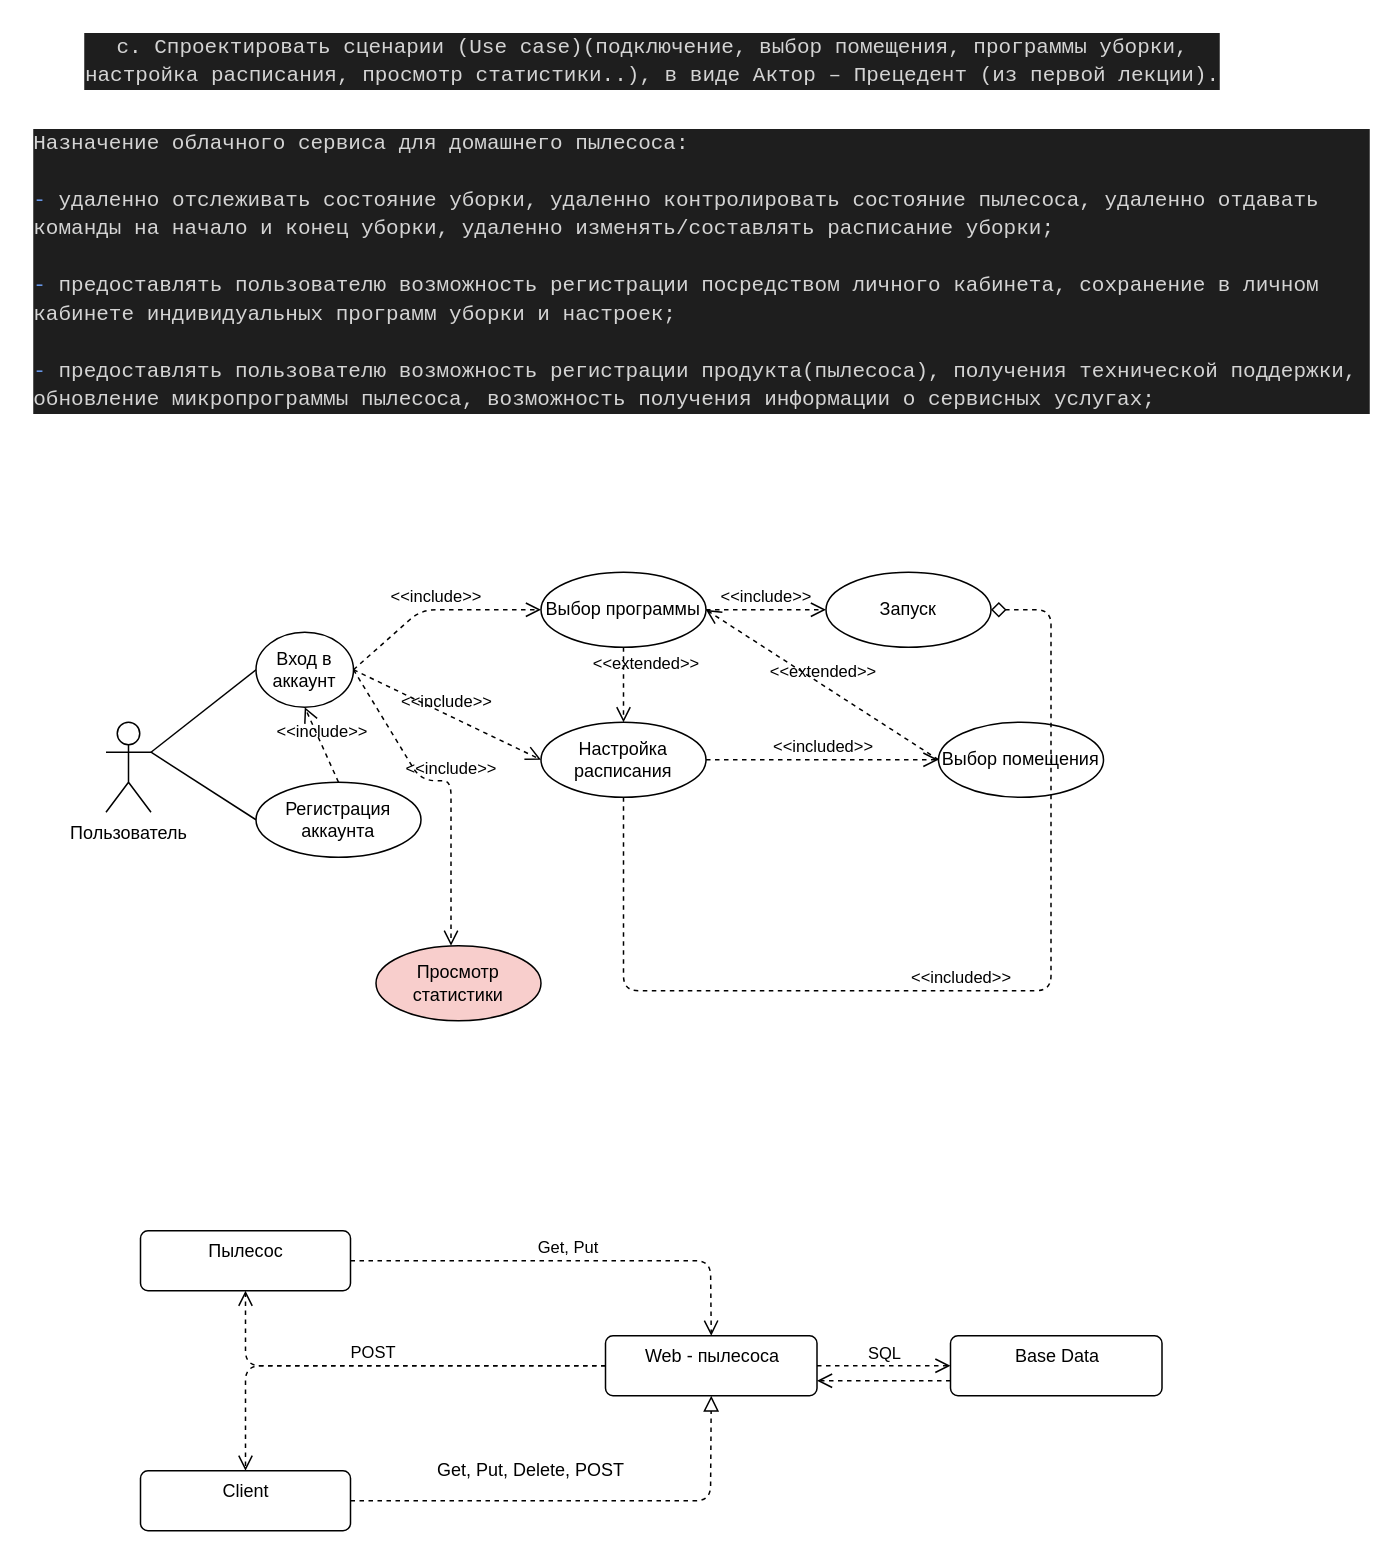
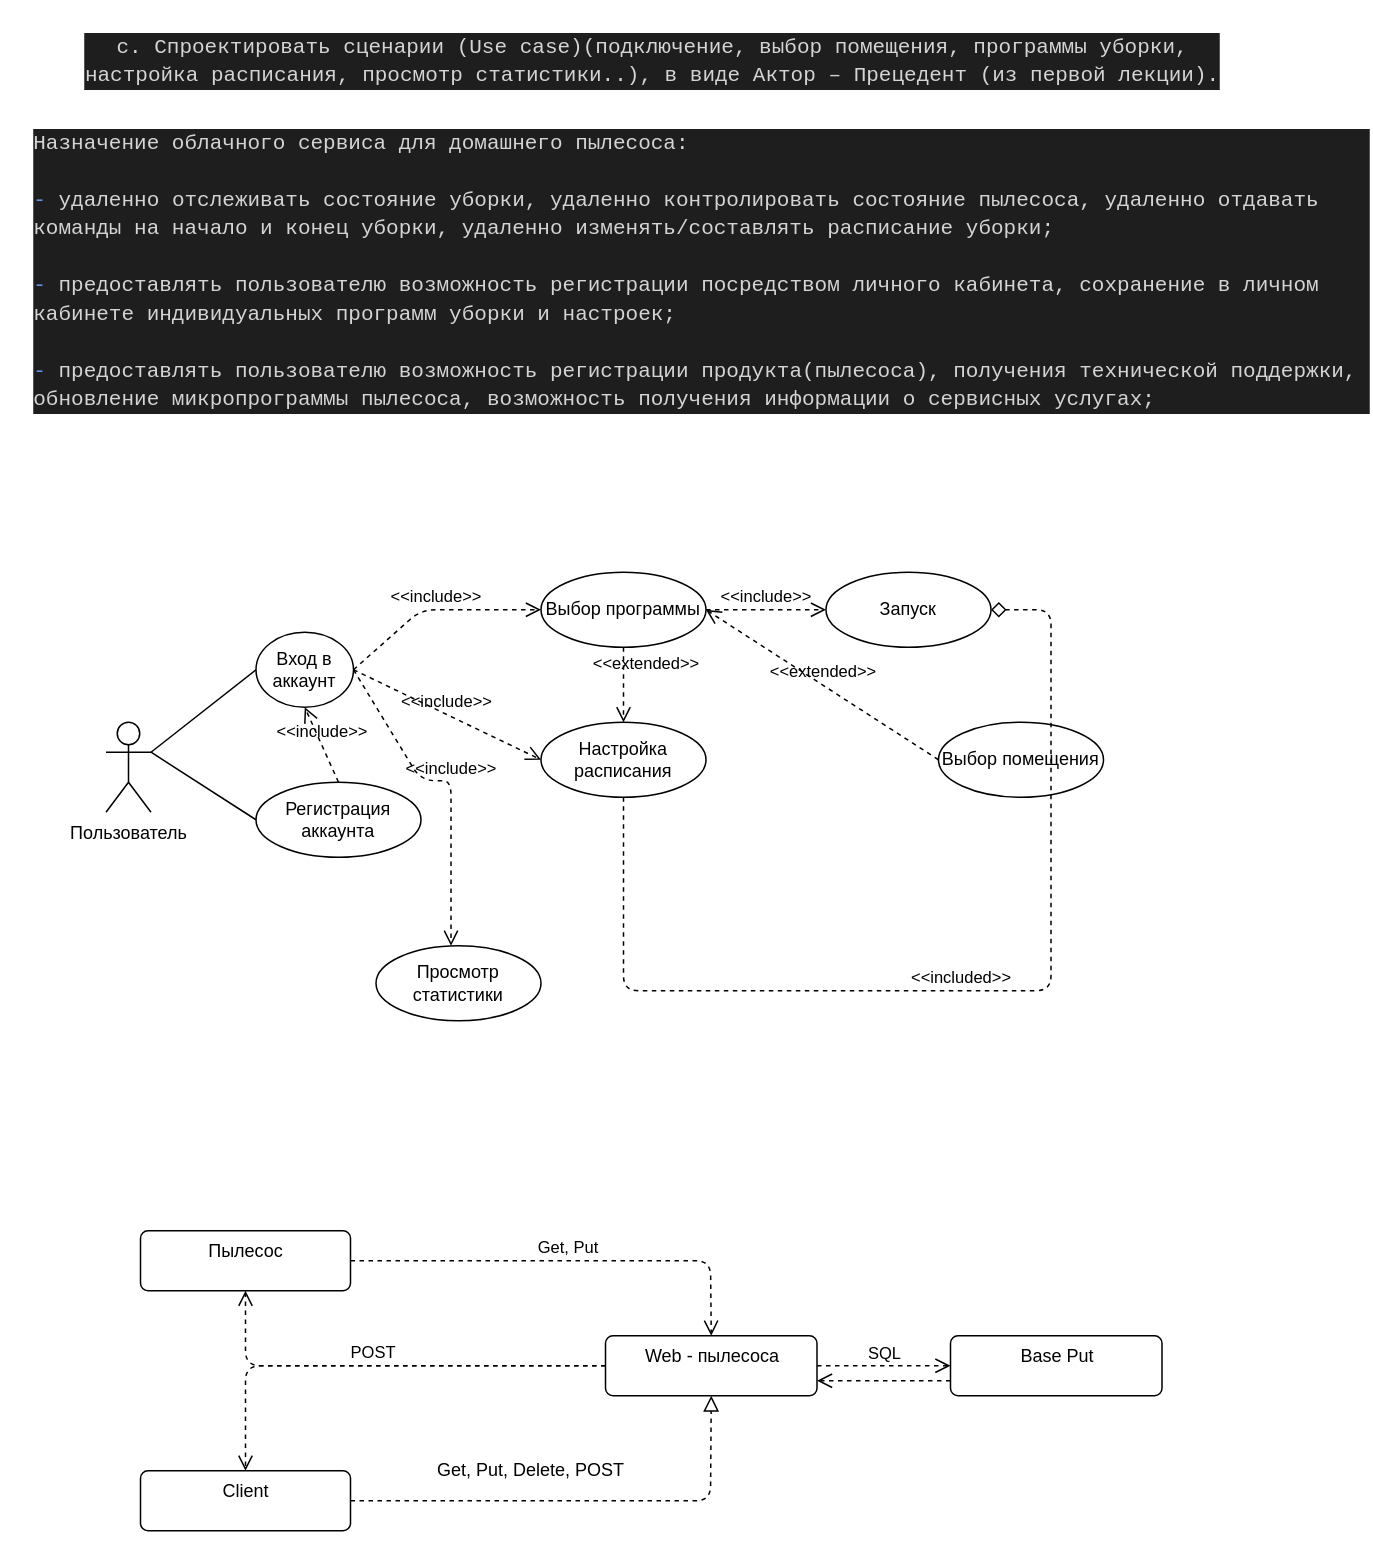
edge "Настройка расписания" -> "Выбор помещения": removed, label "<<included>>"
node "Просмотр статистики": fillcolor #f8cecc -> #ffffff
node "Base Data": label "Base Data" -> "Base Put"
